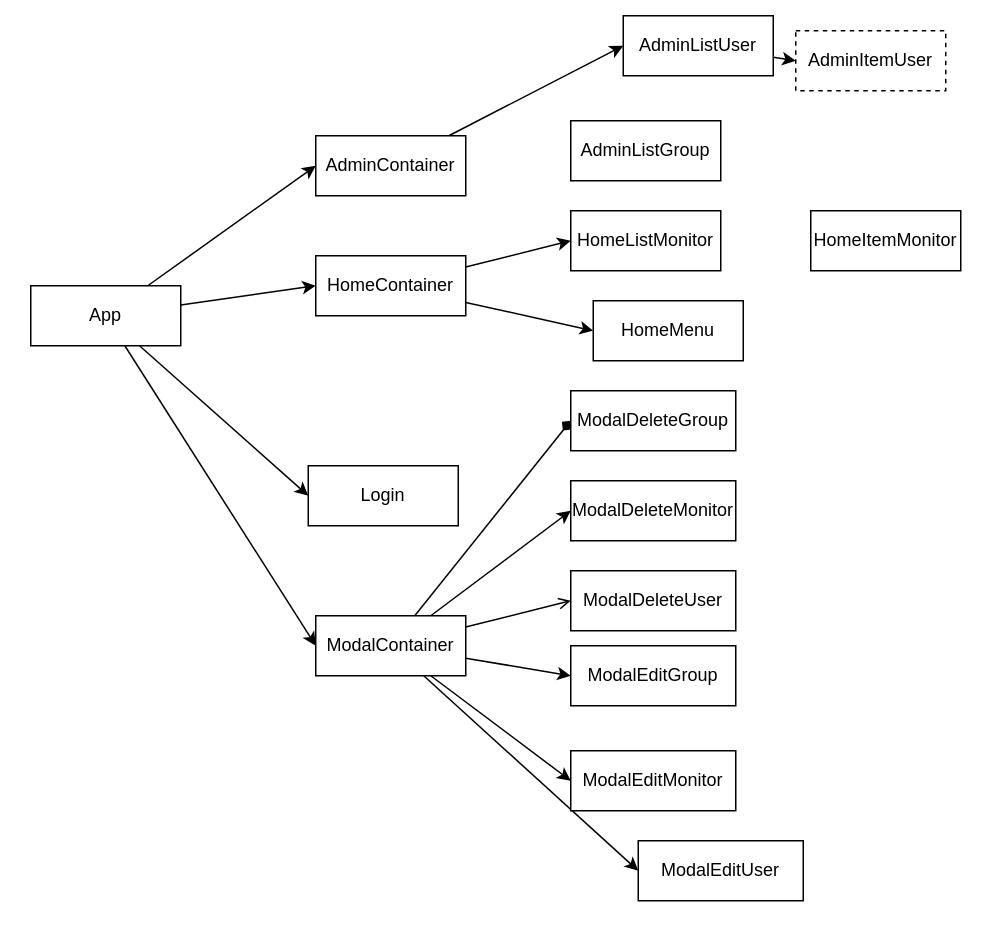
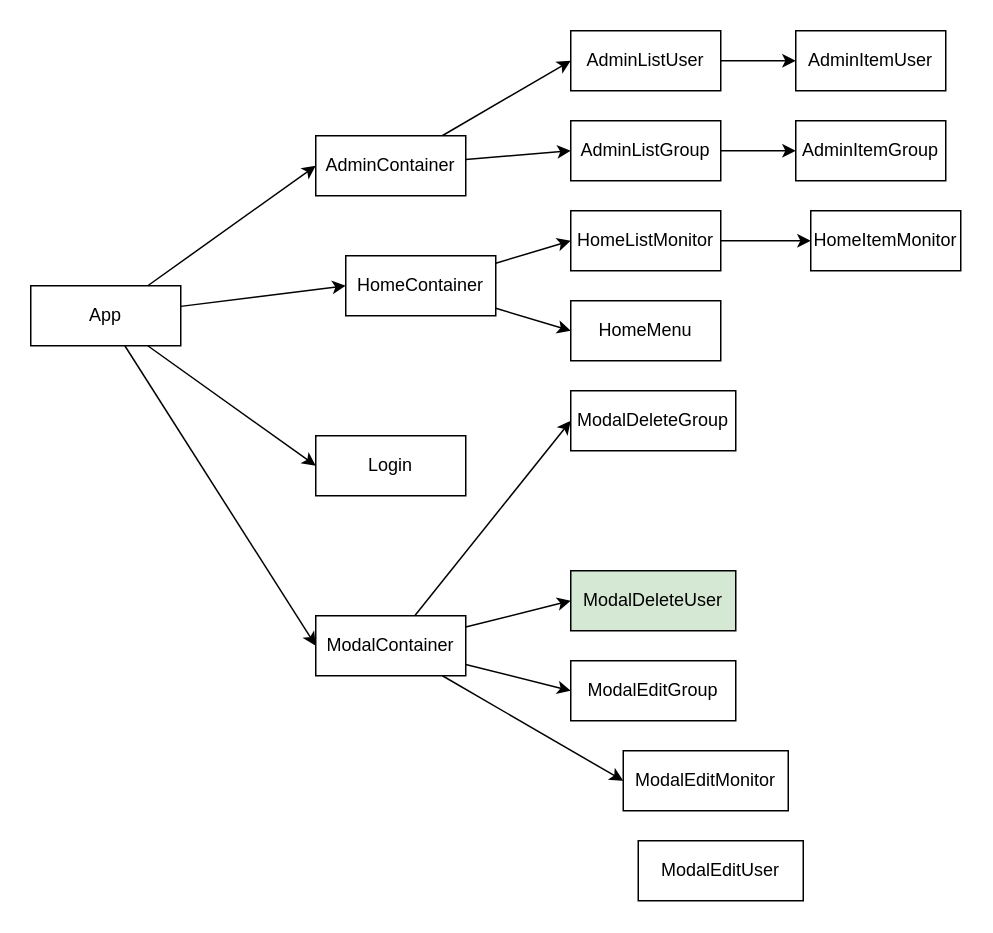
node "AdminListUser": moved (698, 46) -> (646, 61)
node "AdminItemUser": style dashed -> solid
edge "AdminListGroup" -> "AdminItemGroup": added
node "AdminItemGroup": added
edge "AdminContainer" -> "AdminListGroup": added
edge "HomeListMonitor" -> "HomeItemMonitor": added
node "HomeContainer": moved (391, 286) -> (421, 286)
node "HomeMenu": moved (668, 331) -> (646, 331)
edge "ModalContainer" -> "ModalDeleteGroup": arrowhead diamond -> classic
node "Login": moved (383, 496) -> (391, 466)
node "ModalDeleteMonitor": removed
edge "ModalContainer" -> "ModalDeleteMonitor": removed
node "ModalDeleteUser": fillcolor #ffffff -> #d5e8d4
edge "ModalContainer" -> "ModalDeleteUser": arrowhead open -> classic
node "ModalEditGroup": moved (653, 676) -> (653, 691)
edge "ModalContainer" -> "ModalEditUser": removed
node "ModalEditMonitor": moved (653, 781) -> (706, 781)
